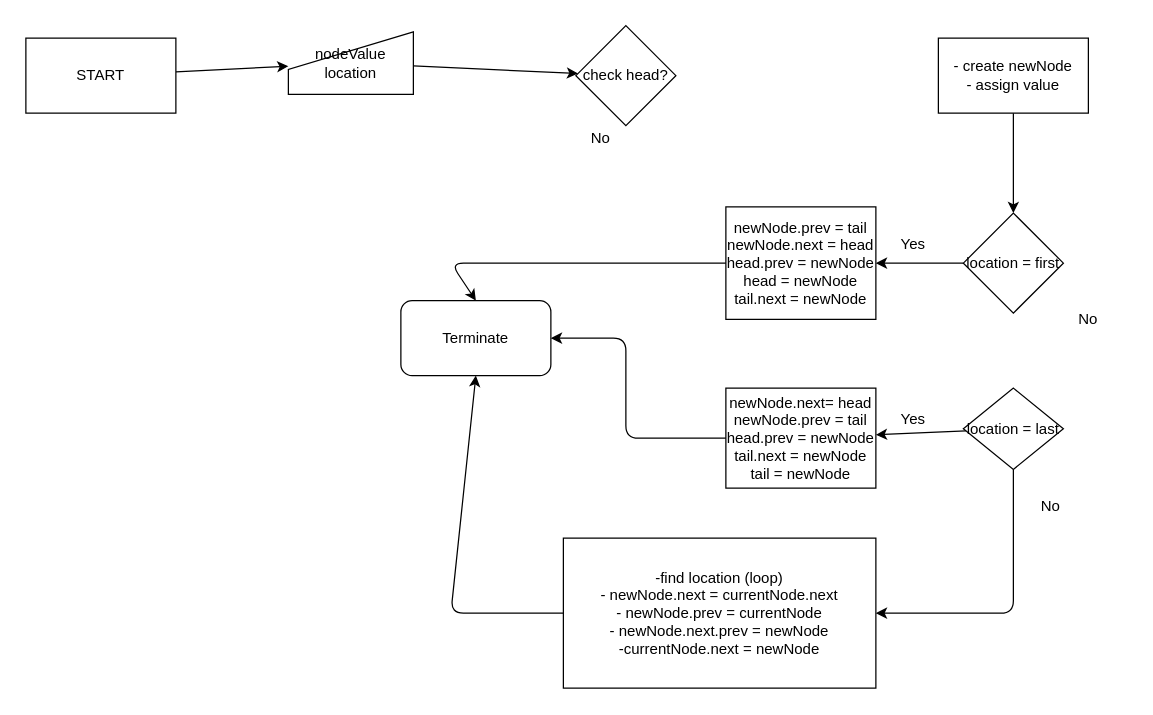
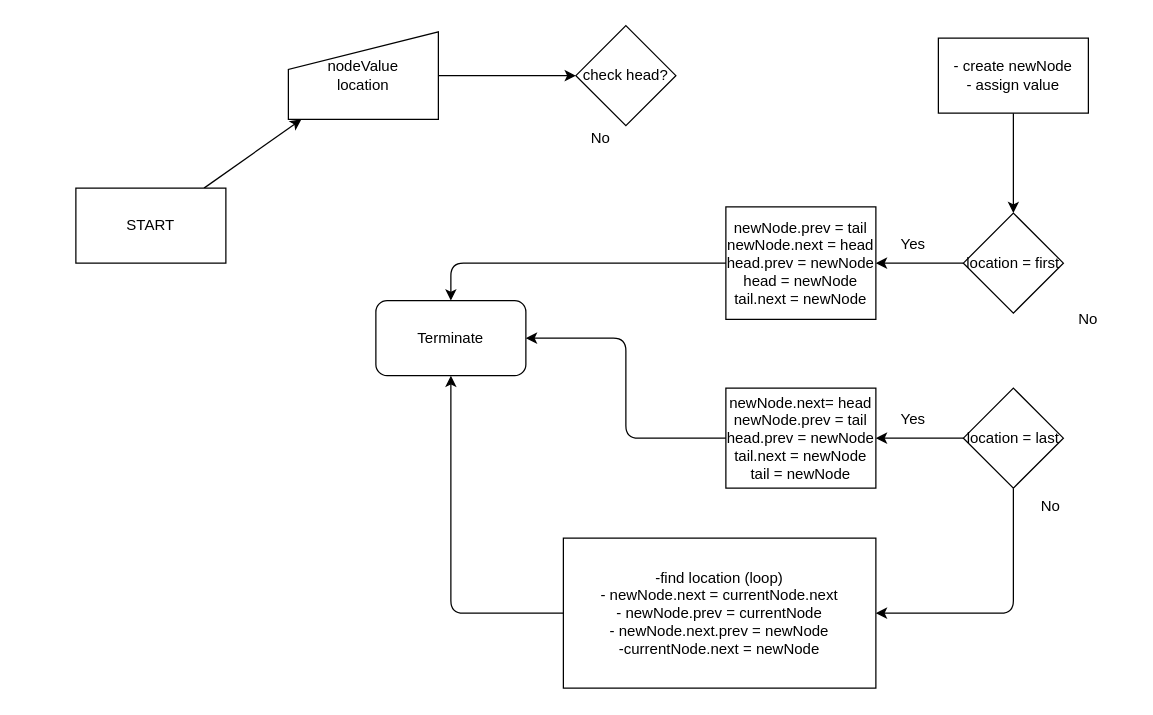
node "nodeValue location": size 125x63 -> 150x88
node "START": moved (101, 76) -> (151, 226)
node "Terminate": moved (476, 338) -> (451, 338)
node "location = last": size 100x81 -> 100x100
